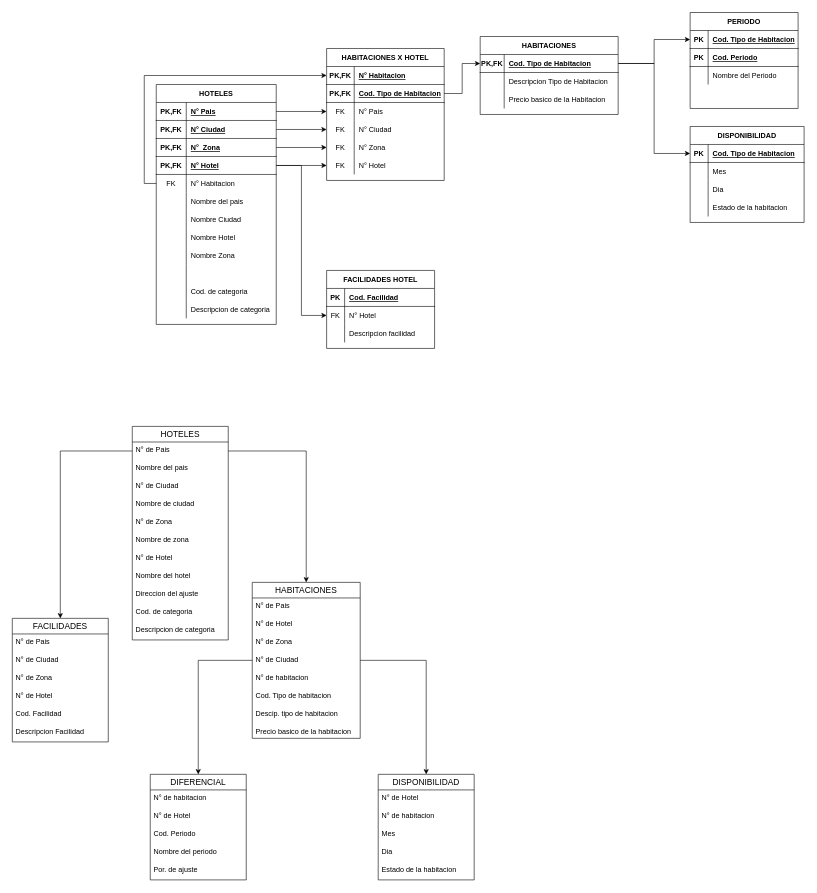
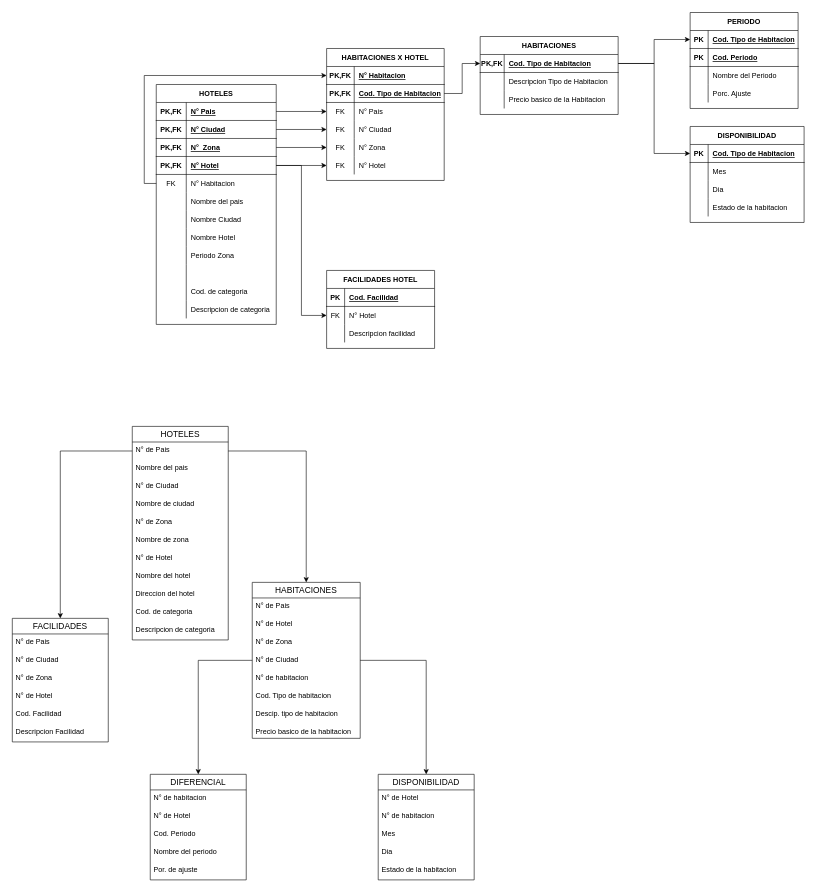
node "Porc. Ajuste": added
node "Nombre Zona": label "Nombre Zona" -> "Periodo Zona"
node "Direccion del ajuste": label "Direccion del ajuste" -> "Direccion del hotel"
